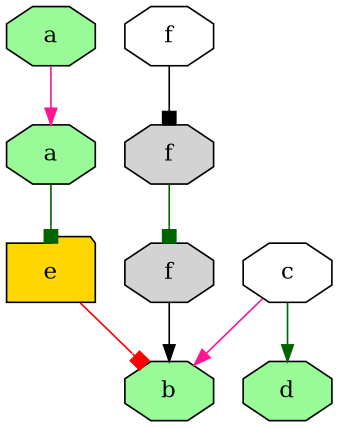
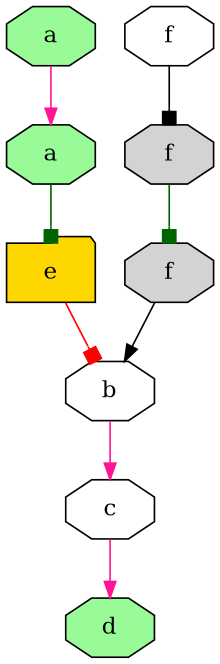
edge "c" -> "d": color darkgreen -> deeppink
edge "c" -> "b": reversed
node "b": fillcolor palegreen -> white
